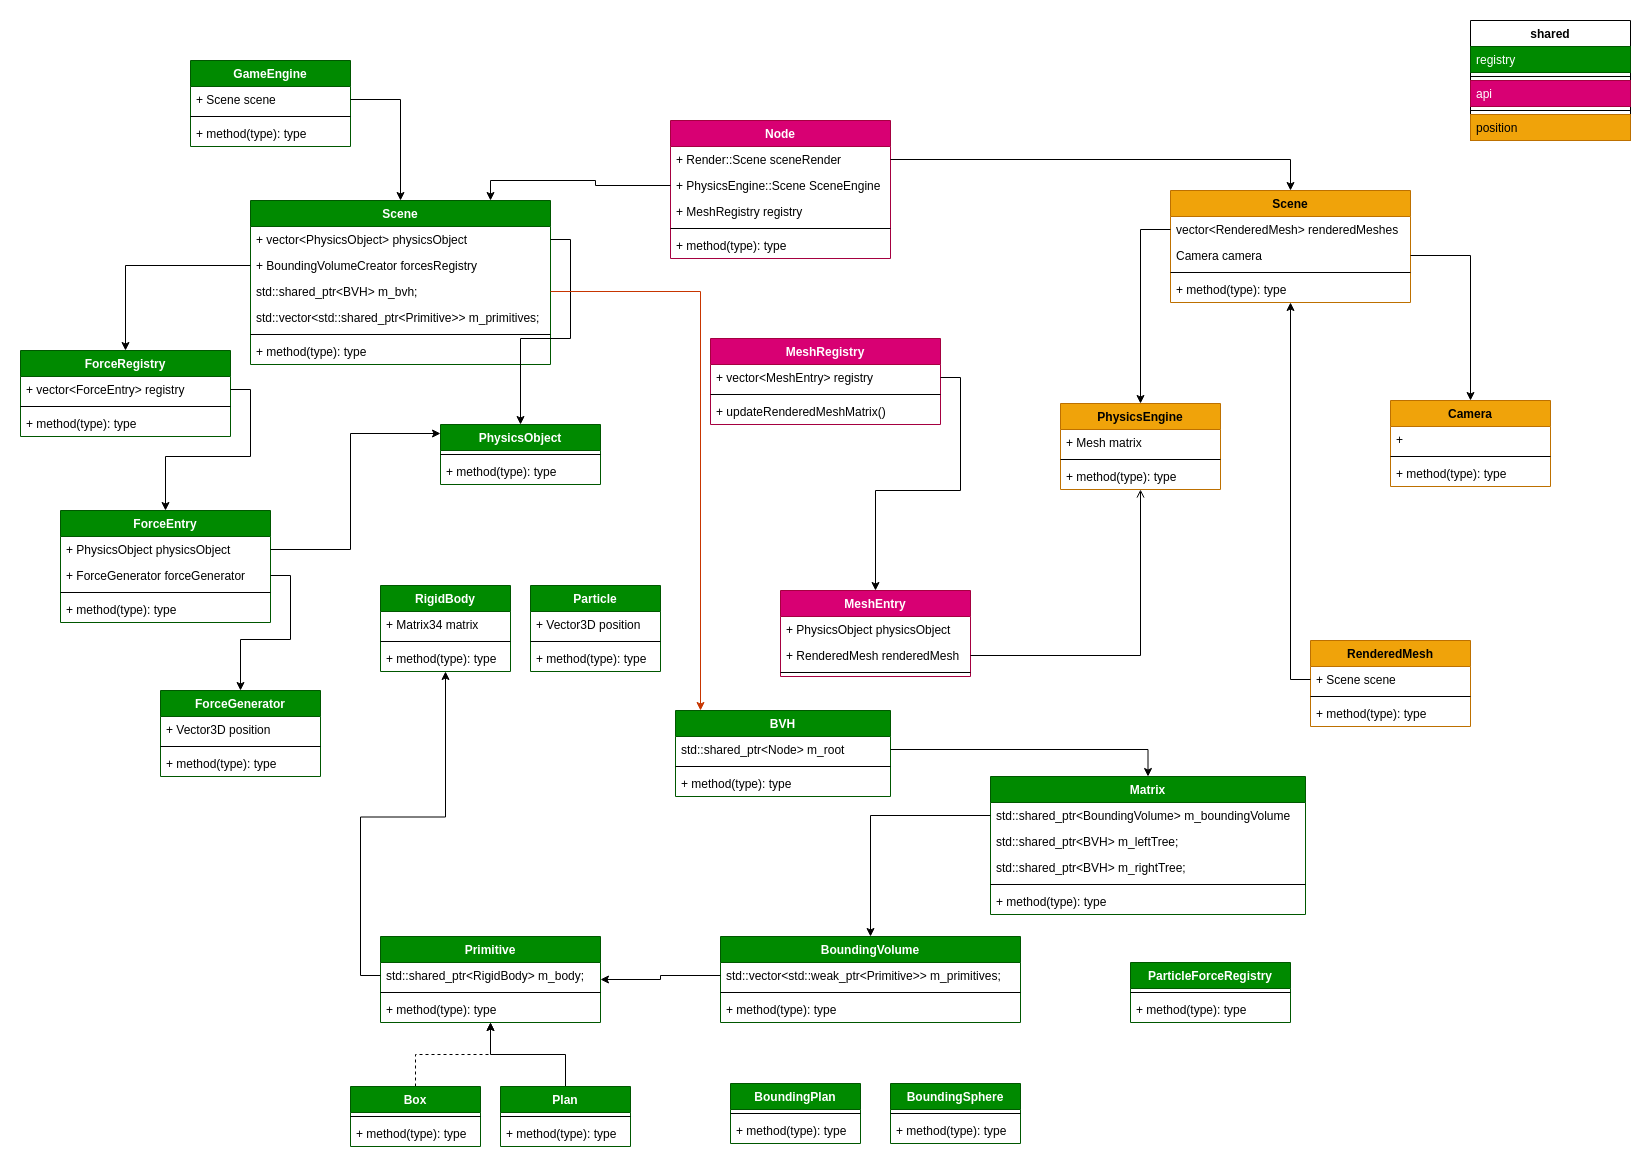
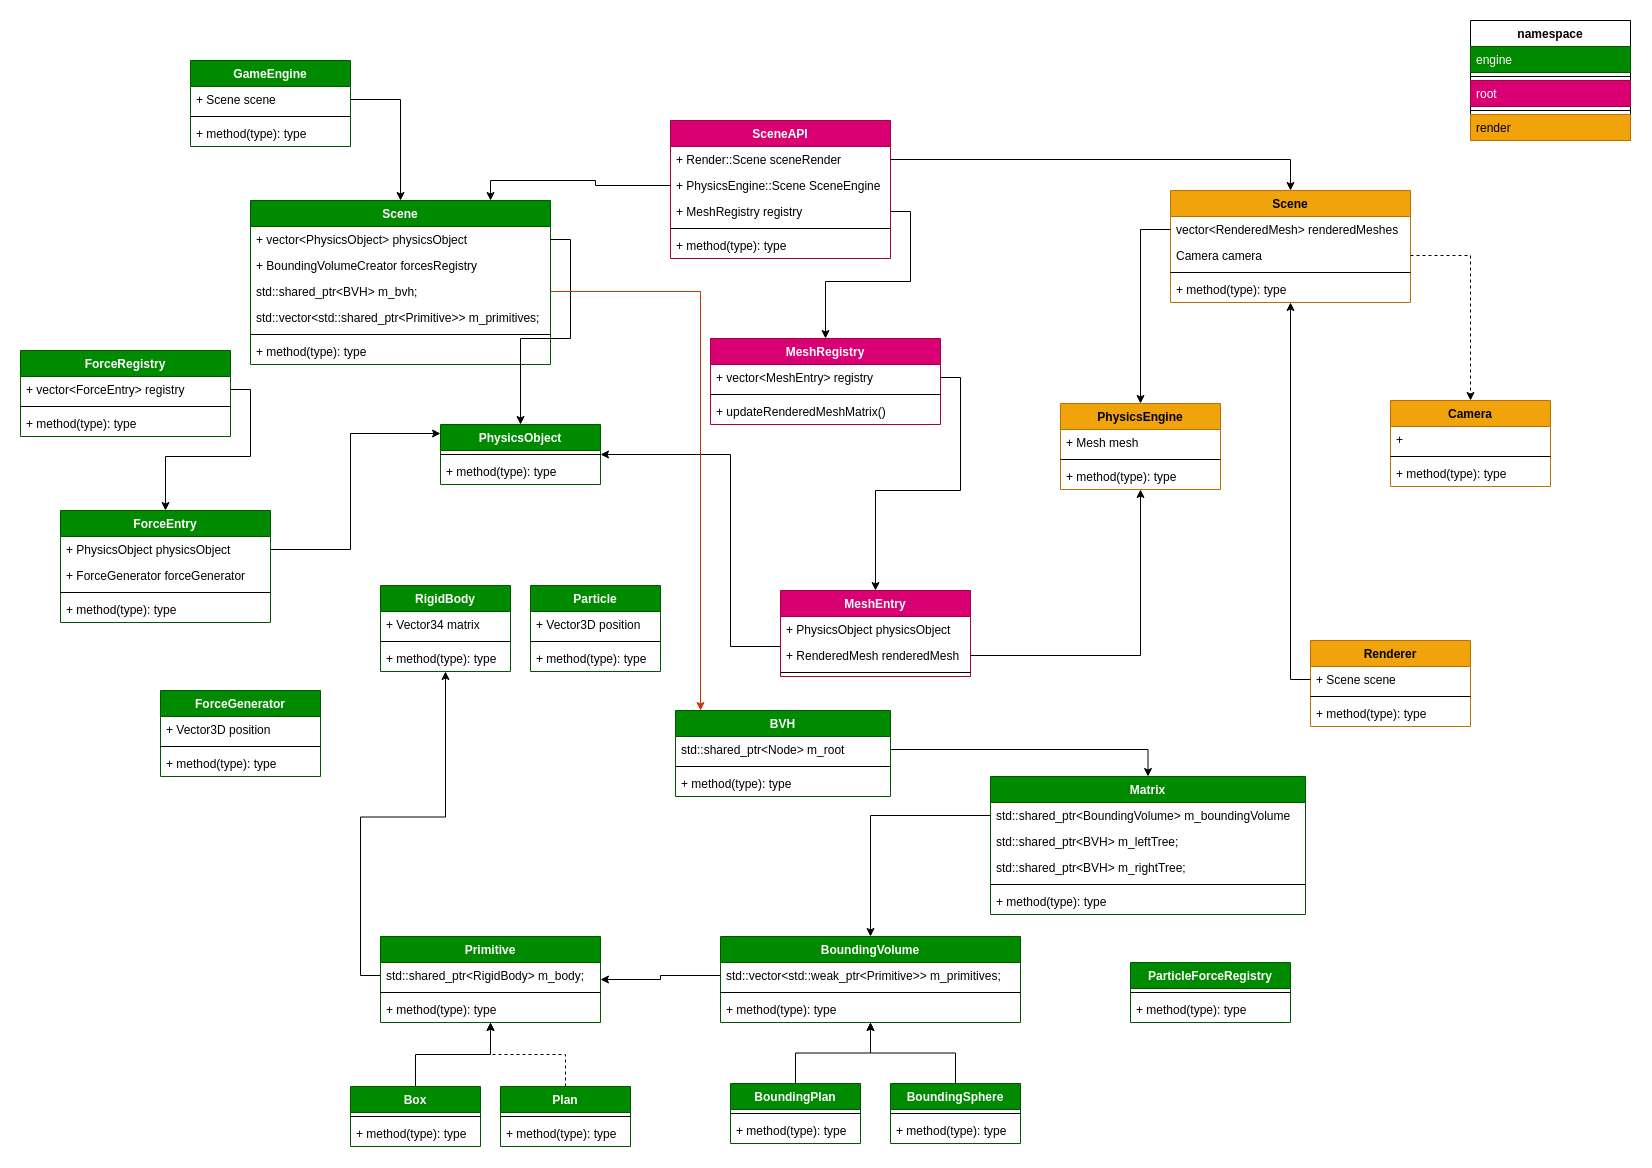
node "shared": label "shared" -> "namespace"
node "registry": label "registry" -> "engine"
node "api": label "api" -> "root"
node "position": label "position" -> "render"
node "Node": label "Node" -> "SceneAPI"
edge "+ BoundingVolumeCreator forcesRegistry" -> "ForceRegistry": removed
edge "+ MeshRegistry registry" -> "MeshRegistry": added
edge "Camera camera" -> "Camera": style solid -> dashed
node "+ Mesh matrix": label "+ Mesh matrix" -> "+ Mesh mesh"
edge "+ RenderedMesh renderedMesh" -> "PhysicsEngine": arrowhead open -> classic
edge "MeshEntry" -> "PhysicsObject": added
node "+ Matrix34 matrix": label "+ Matrix34 matrix" -> "+ Vector34 matrix"
edge "+ ForceGenerator forceGenerator" -> "ForceGenerator": removed
node "RenderedMesh": label "RenderedMesh" -> "Renderer"
edge "BoundingPlan" -> "BoundingVolume": added
edge "BoundingSphere" -> "BoundingVolume": added
edge "Box" -> "Primitive": style dashed -> solid
edge "Plan" -> "Primitive": style solid -> dashed
